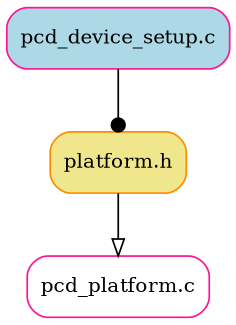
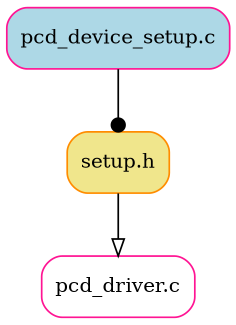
node "platform.h": label "platform.h" -> "setup.h"
node "pcd_platform.c": label "pcd_platform.c" -> "pcd_driver.c"
